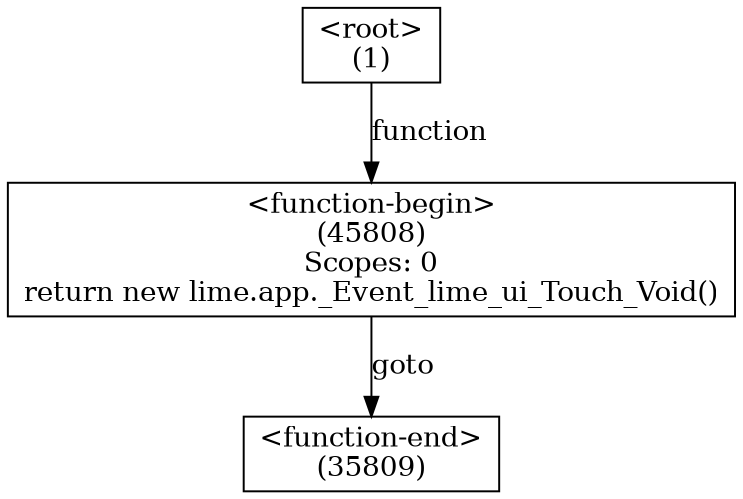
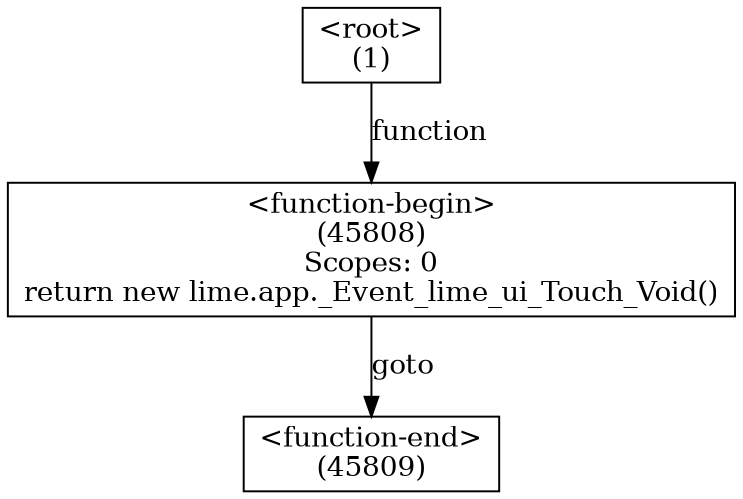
node "<function-end> (35809)": label "<function-end> (35809)" -> "<function-end> (45809)"
